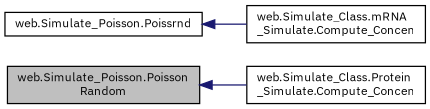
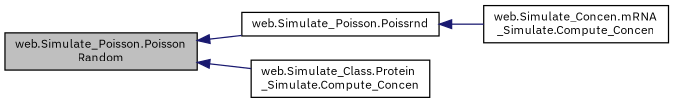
node "web.Simulate_Class.mRNA _Simulate.Compute_Concen": label "web.Simulate_Class.mRNA _Simulate.Compute_Concen" -> "web.Simulate_Concen.mRNA _Simulate.Compute_Concen"
edge "web.Simulate_Poisson.Poissrnd" -> "web.Simulate_Poisson.Poisson Random": added
